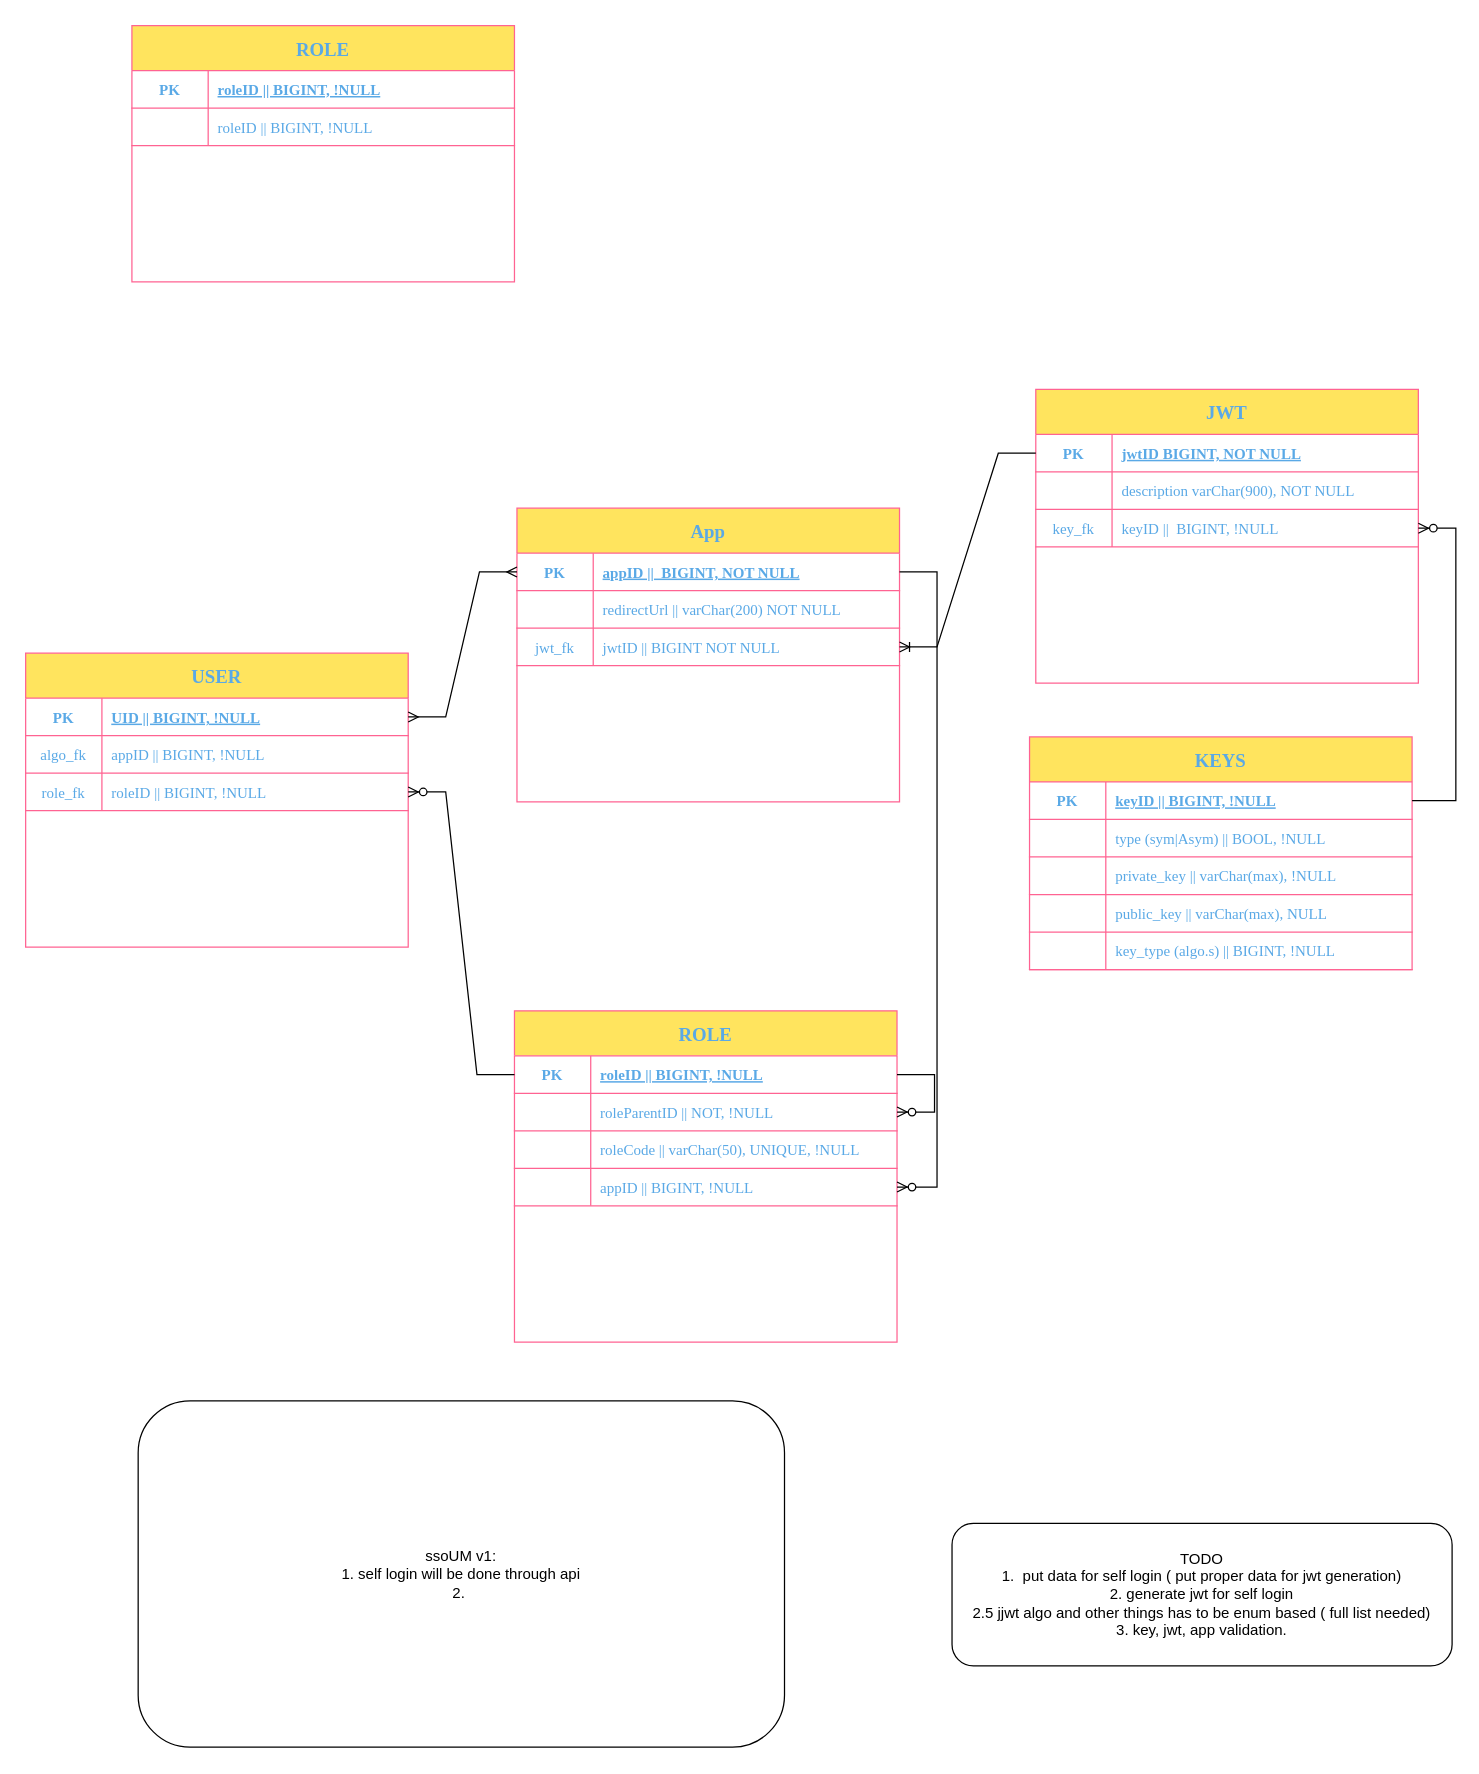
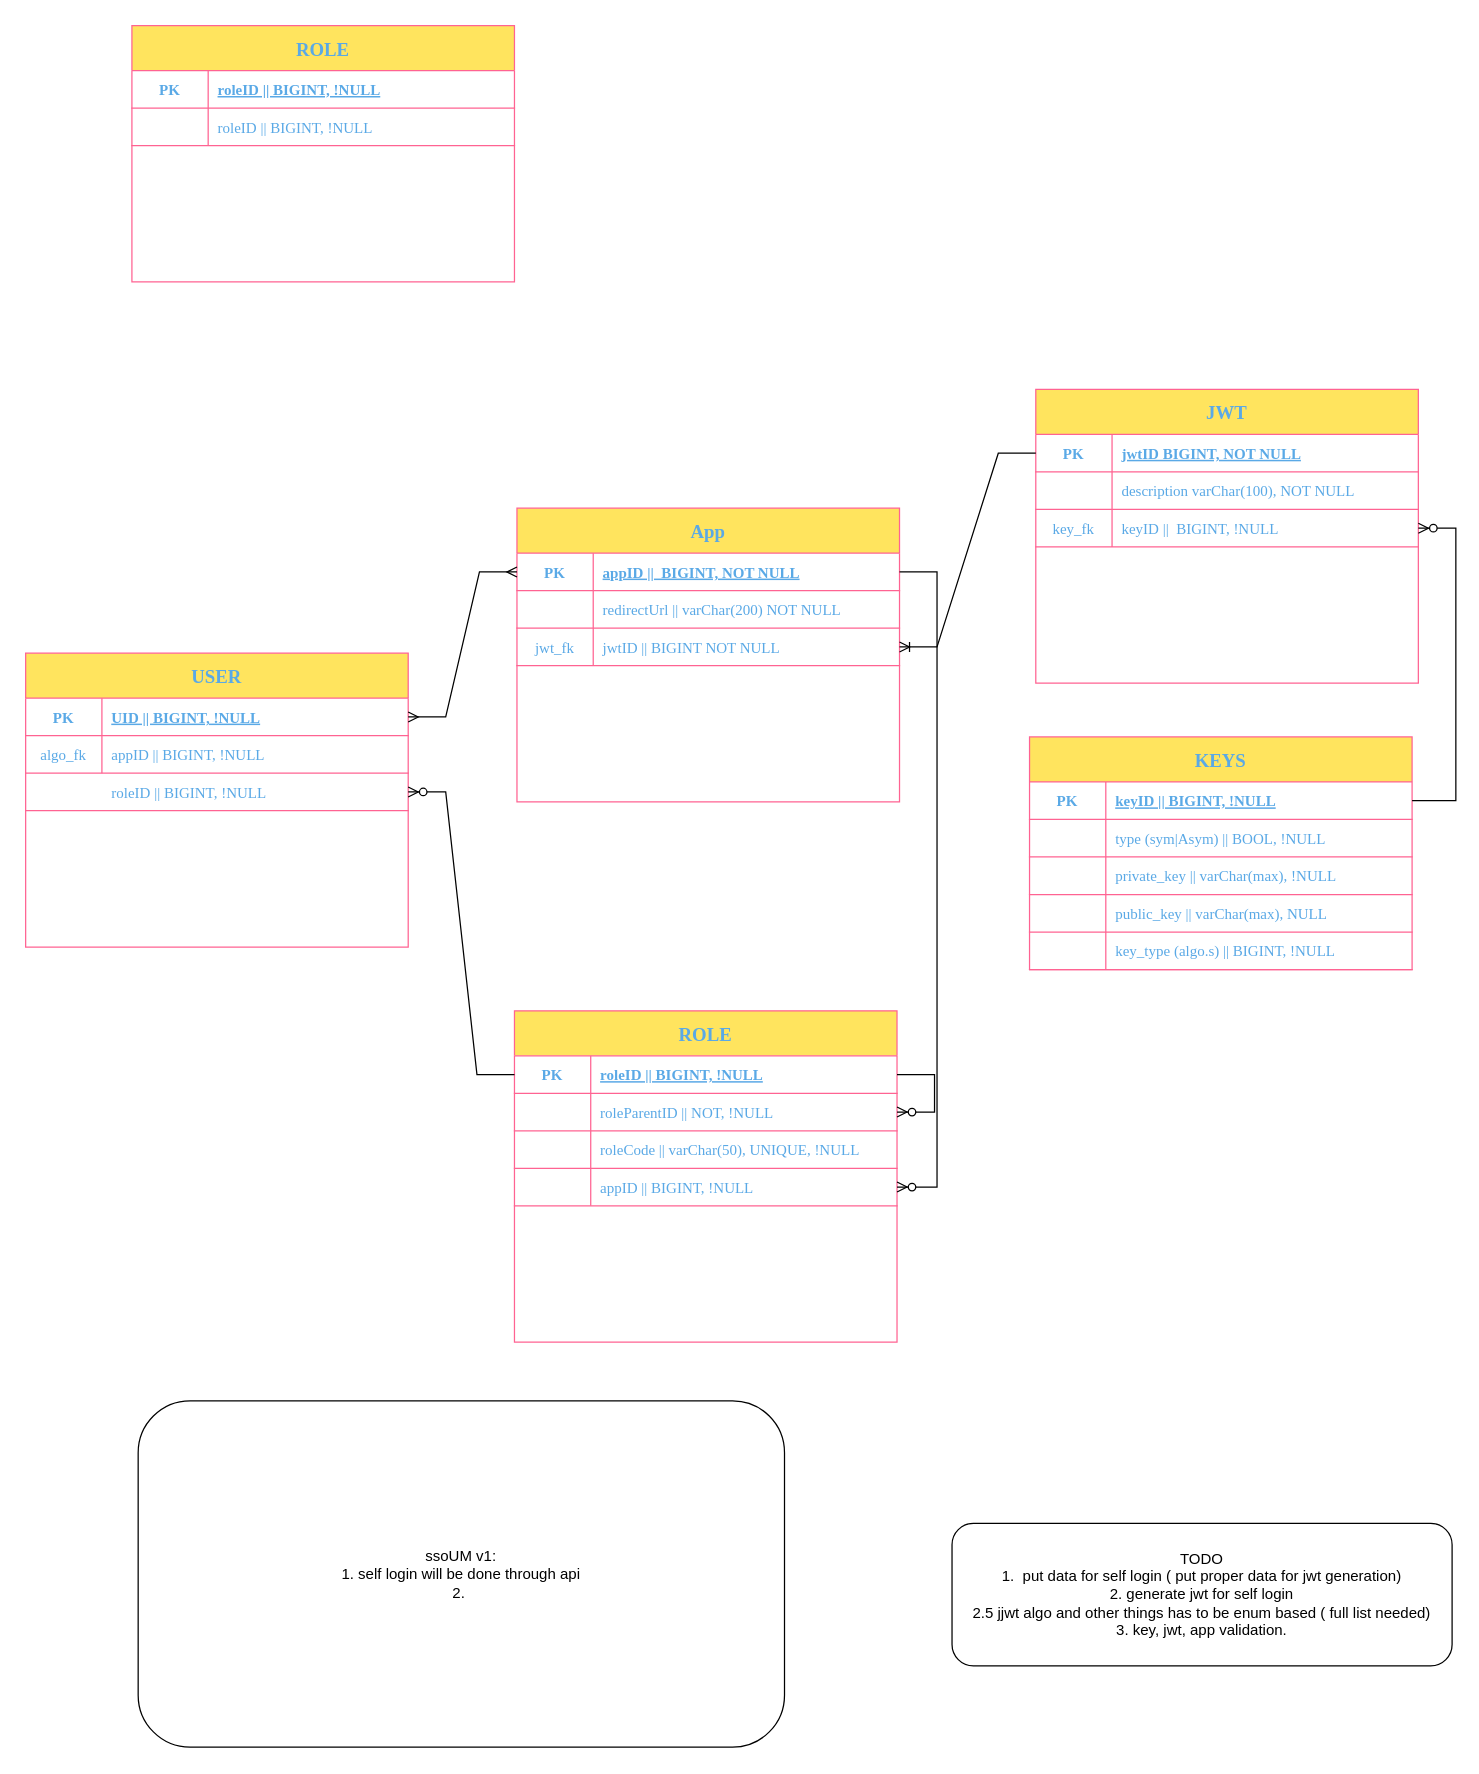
node "description varChar(900), NOT NULL": label "description varChar(900), NOT NULL" -> "description varChar(100), NOT NULL"
node "role_fk": removed
